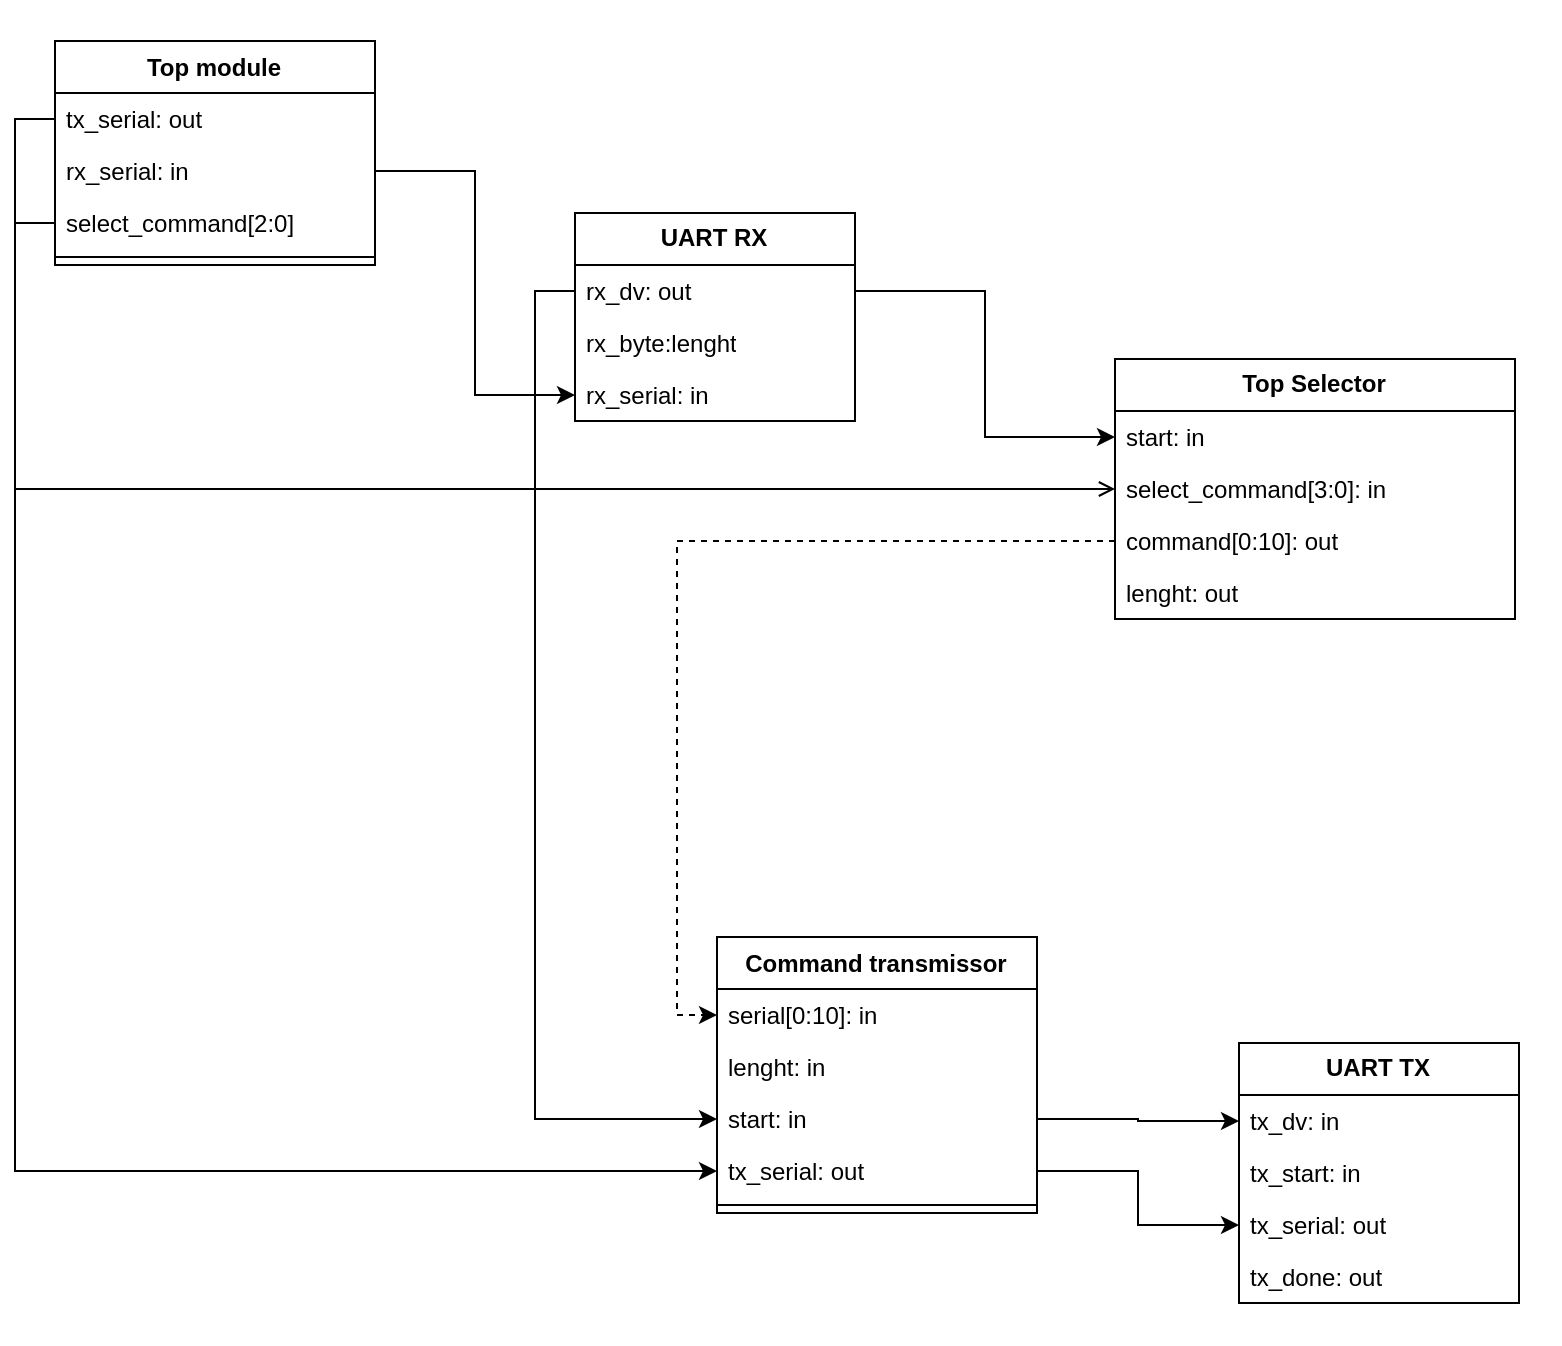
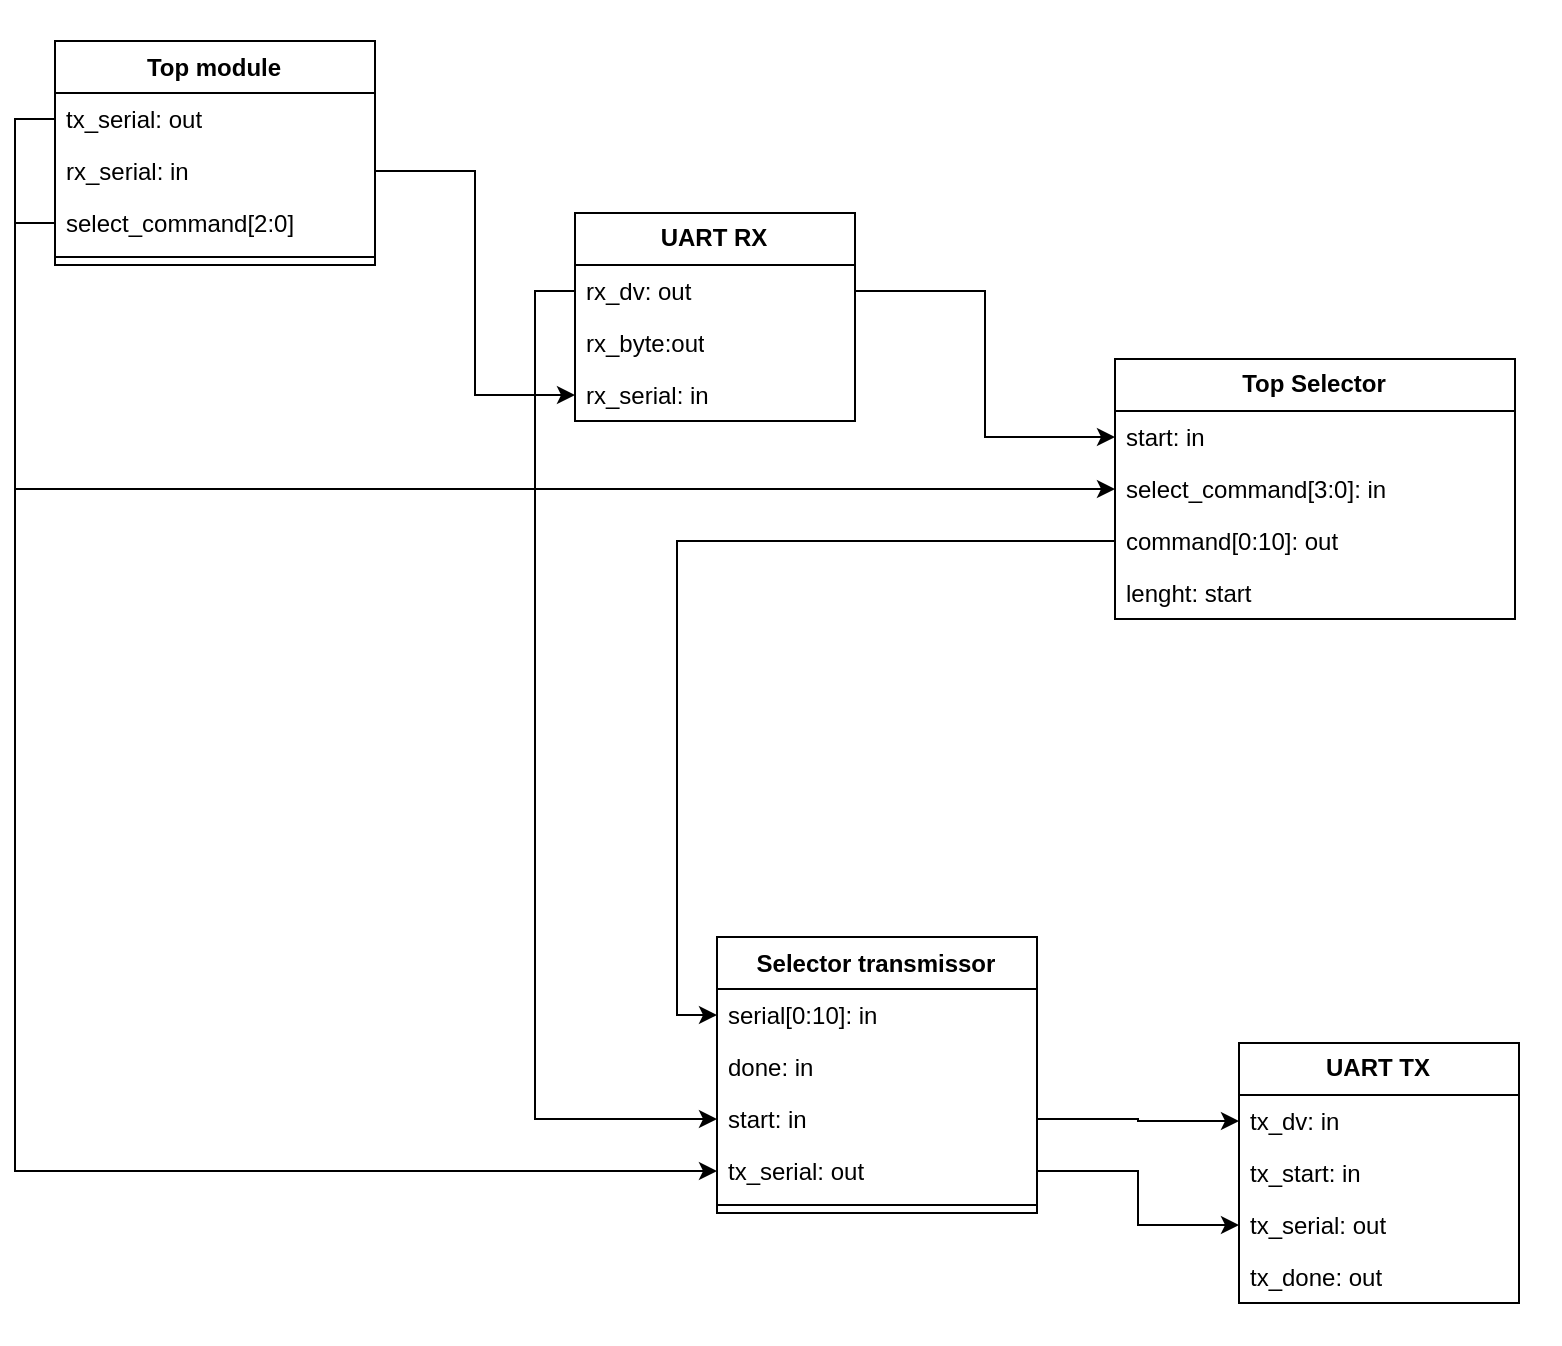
node "rx_byte:lenght": label "rx_byte:lenght" -> "rx_byte:out"
edge "select_command[2:0]" -> "select_command[3:0]: in": arrowhead open -> classic
edge "command[0:10]: out" -> "serial[0:10]: in": style dashed -> solid
node "lenght: out": label "lenght: out" -> "lenght: start"
node "Command transmissor": label "Command transmissor" -> "Selector transmissor"
node "lenght: in": label "lenght: in" -> "done: in"
